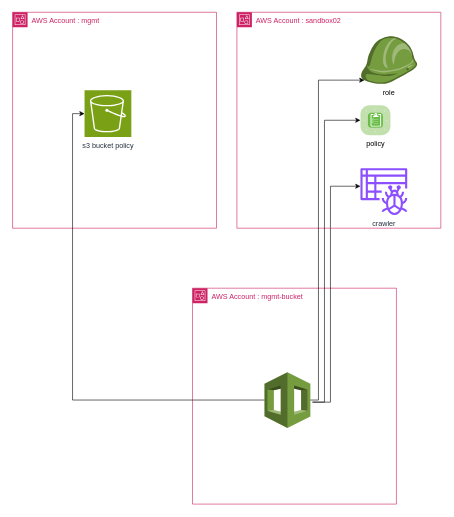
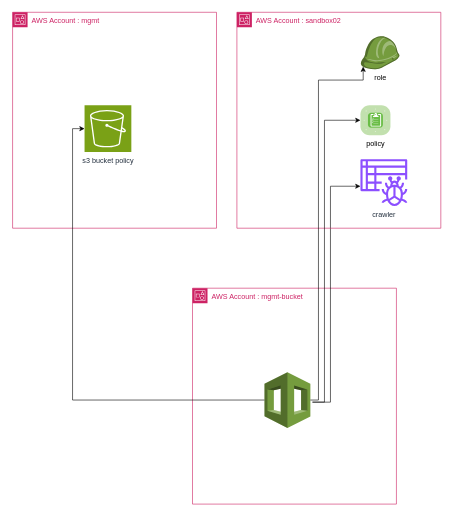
node "role": size 57x48 -> 39x33
node "s3 bucket policy": moved (108, 114) -> (108, 129)
node "crawler": moved (384, 192) -> (384, 183)
